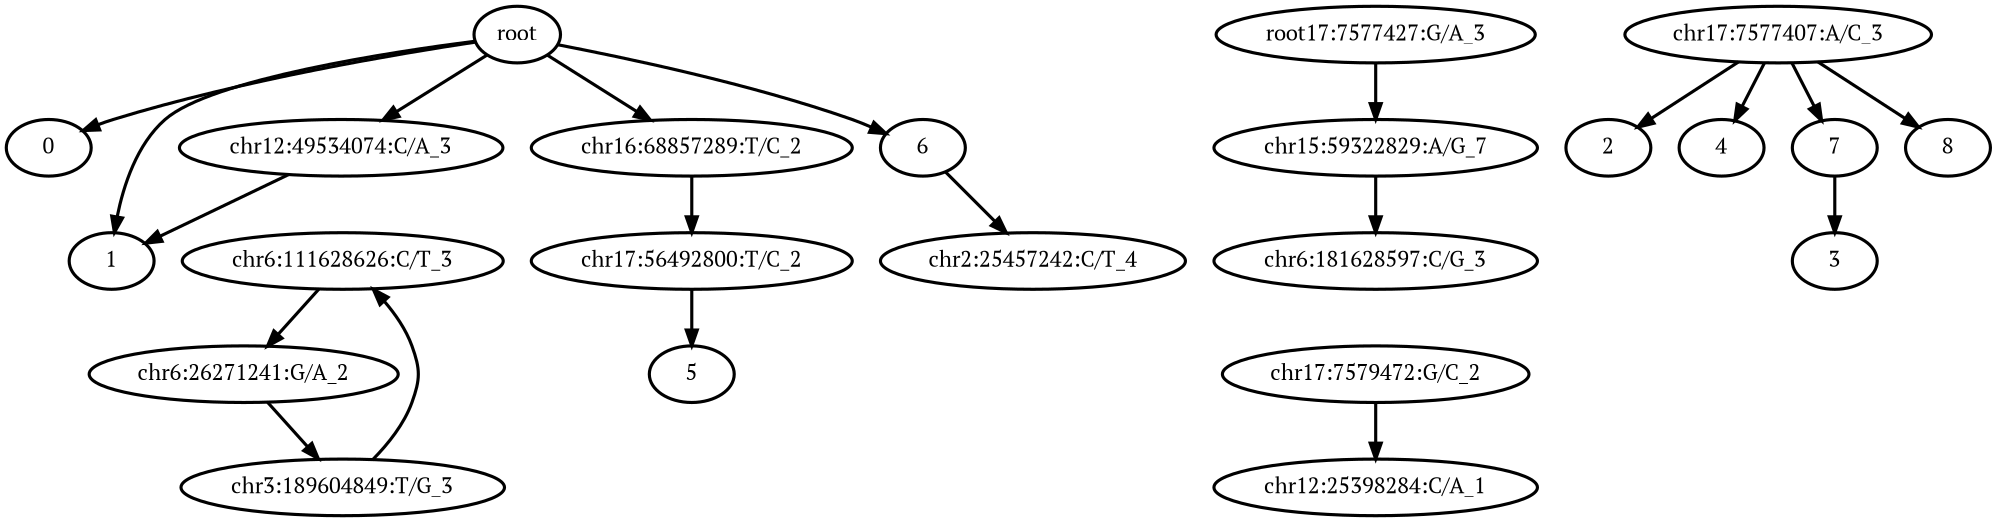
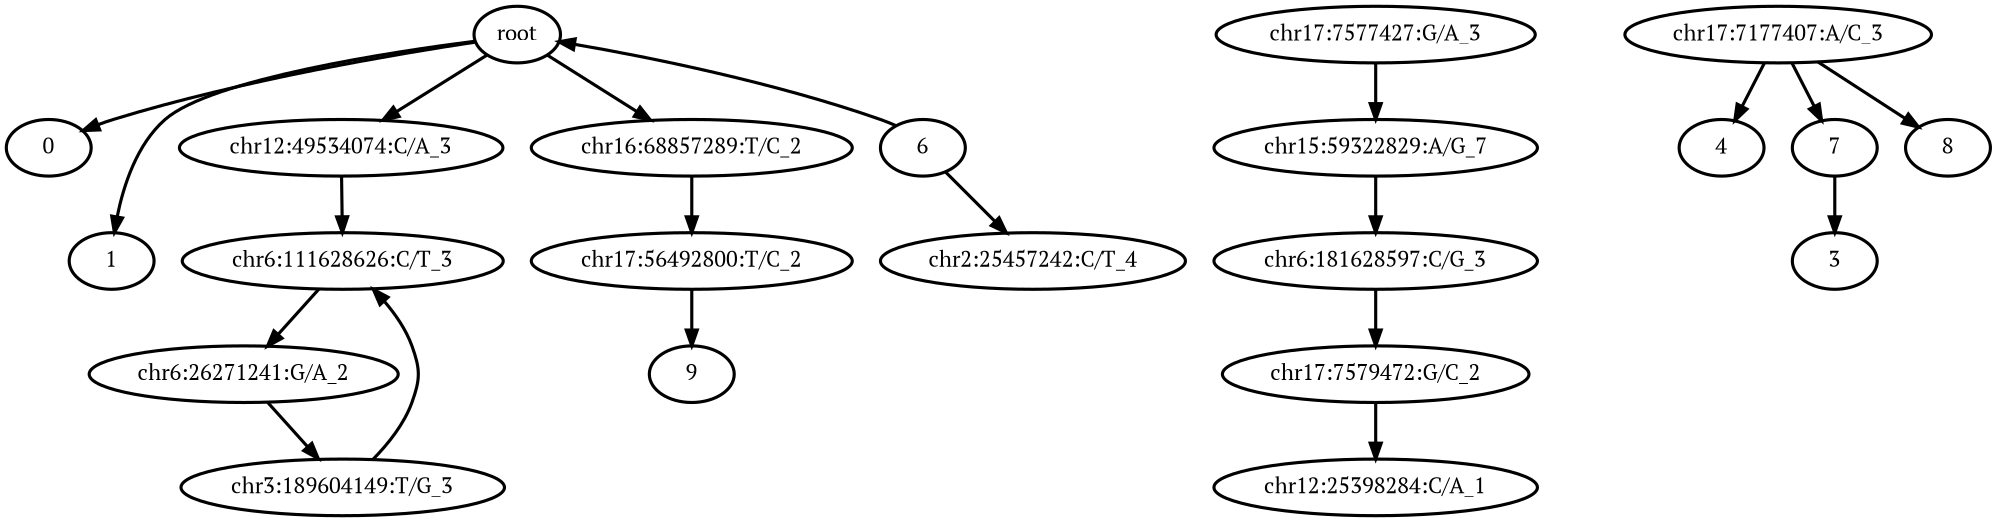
node "root17:7577427:G/A_3": label "root17:7577427:G/A_3" -> "chr17:7577427:G/A_3"
node "chr17:7577407:A/C_3": label "chr17:7577407:A/C_3" -> "chr17:7177407:A/C_3"
edge "root" -> "6": reversed
node "2": removed
edge "chr12:49534074:C/A_3" -> "1": now "chr12:49534074:C/A_3" -> "chr6:111628626:C/T_3"
edge "chr6:181628597:C/G_3" -> "chr17:7579472:G/C_2": added
node "5": label "5" -> "9"
node "chr3:189604849:T/G_3": label "chr3:189604849:T/G_3" -> "chr3:189604149:T/G_3"
